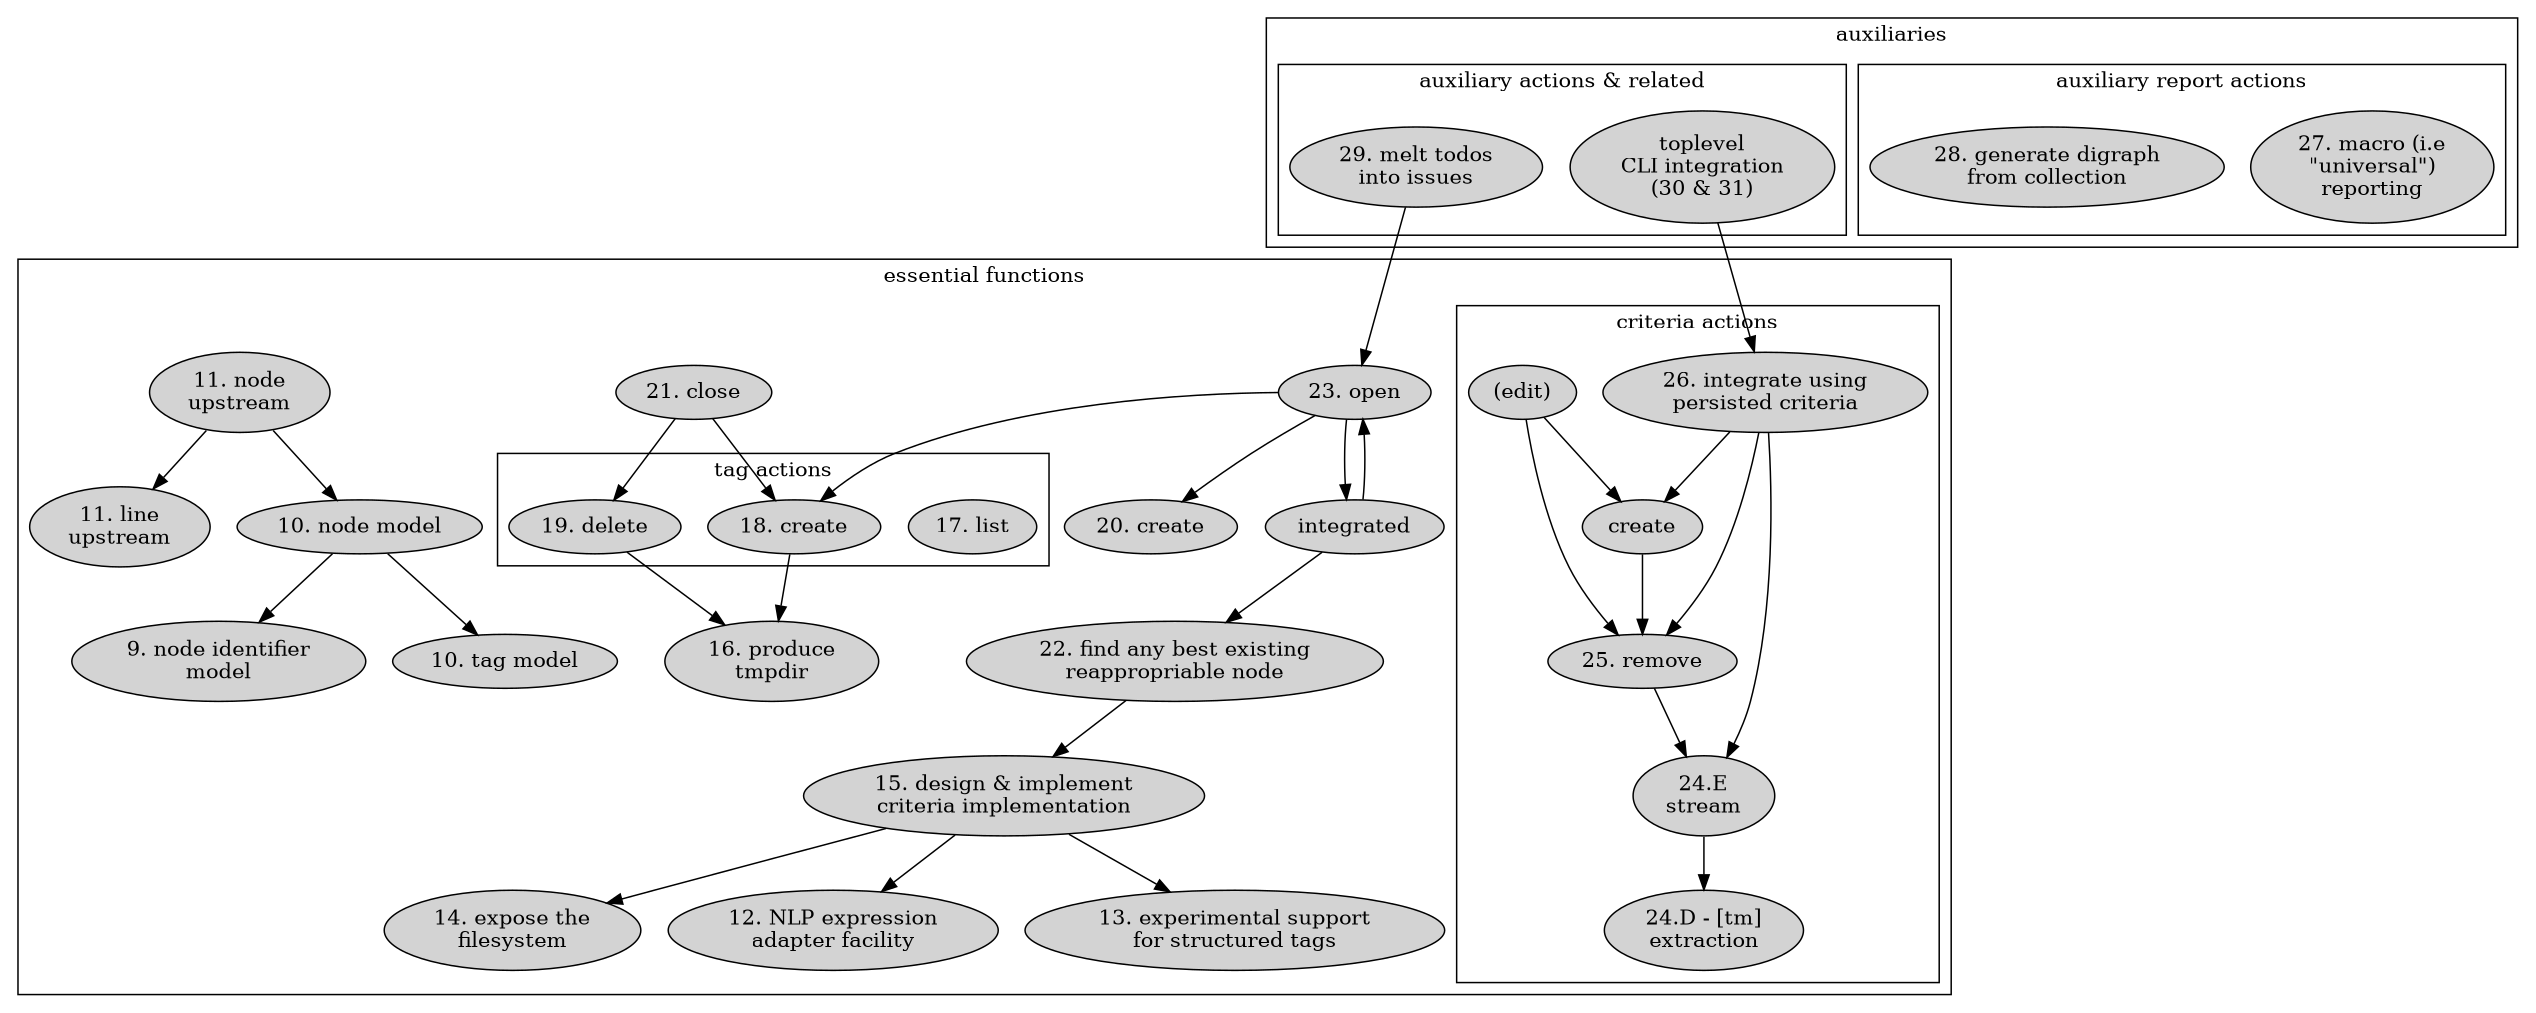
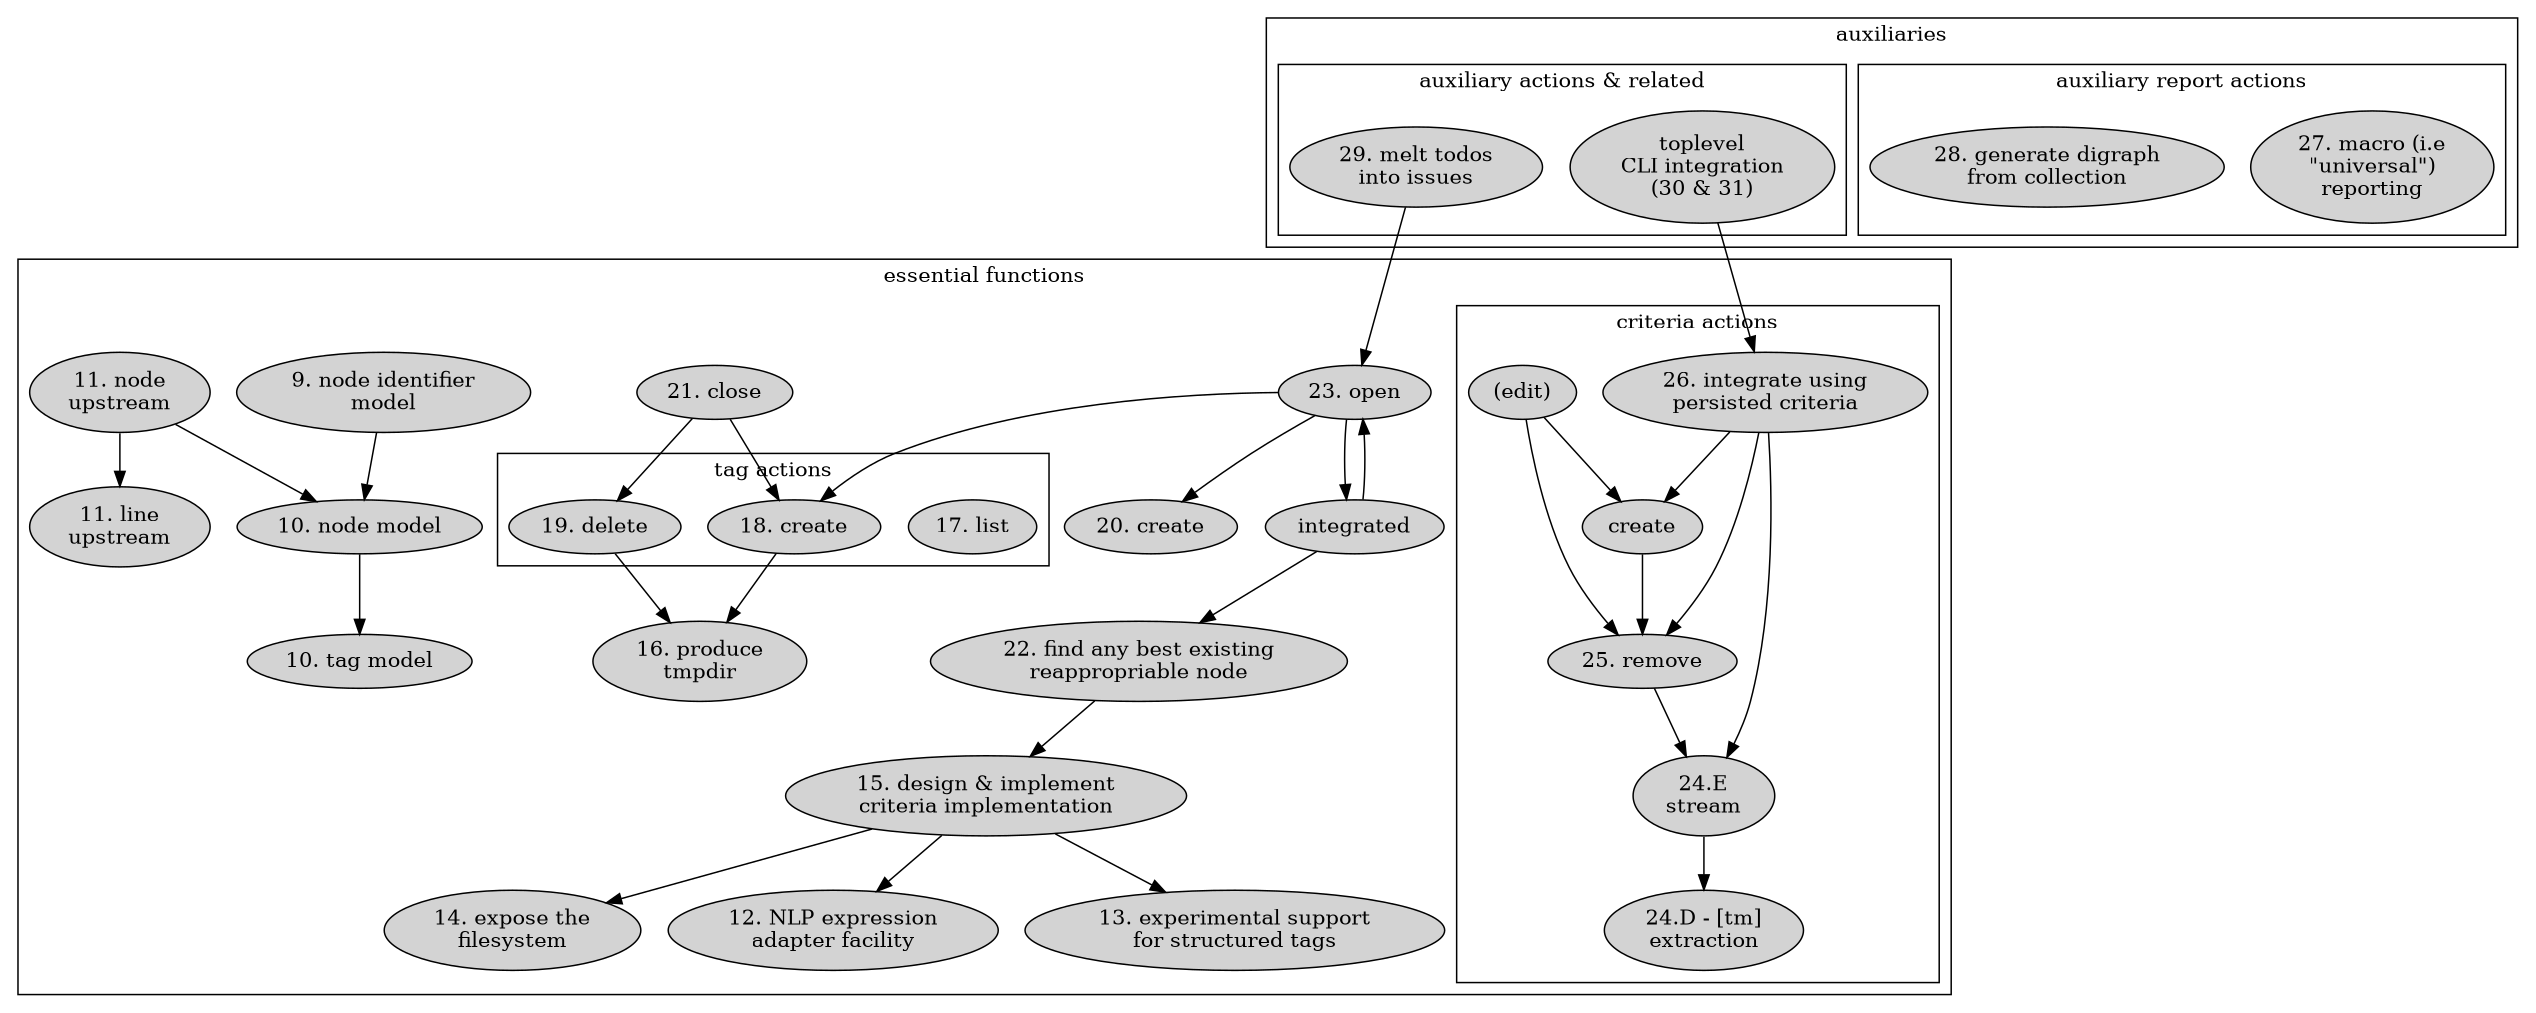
edge "10. node model" -> "9. node identifier model": reversed
